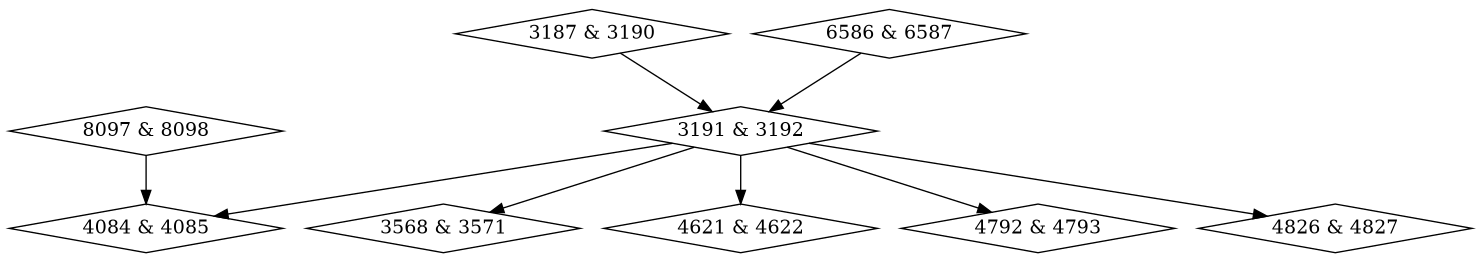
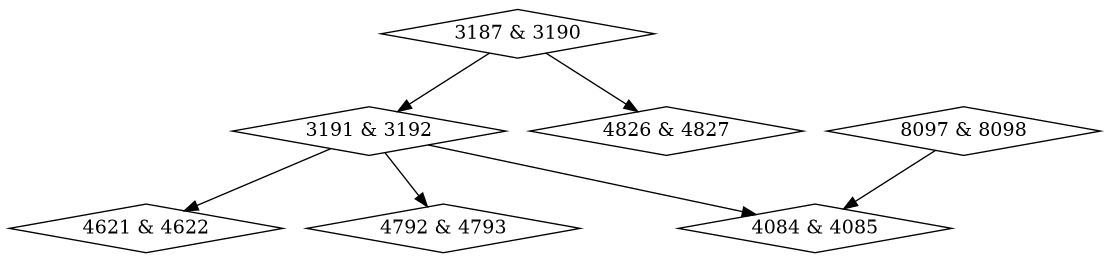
node "6586 & 6587": removed
edge "3191 & 3192" -> "4826 & 4827": now "3187 & 3190" -> "4826 & 4827"
node "3568 & 3571": removed
